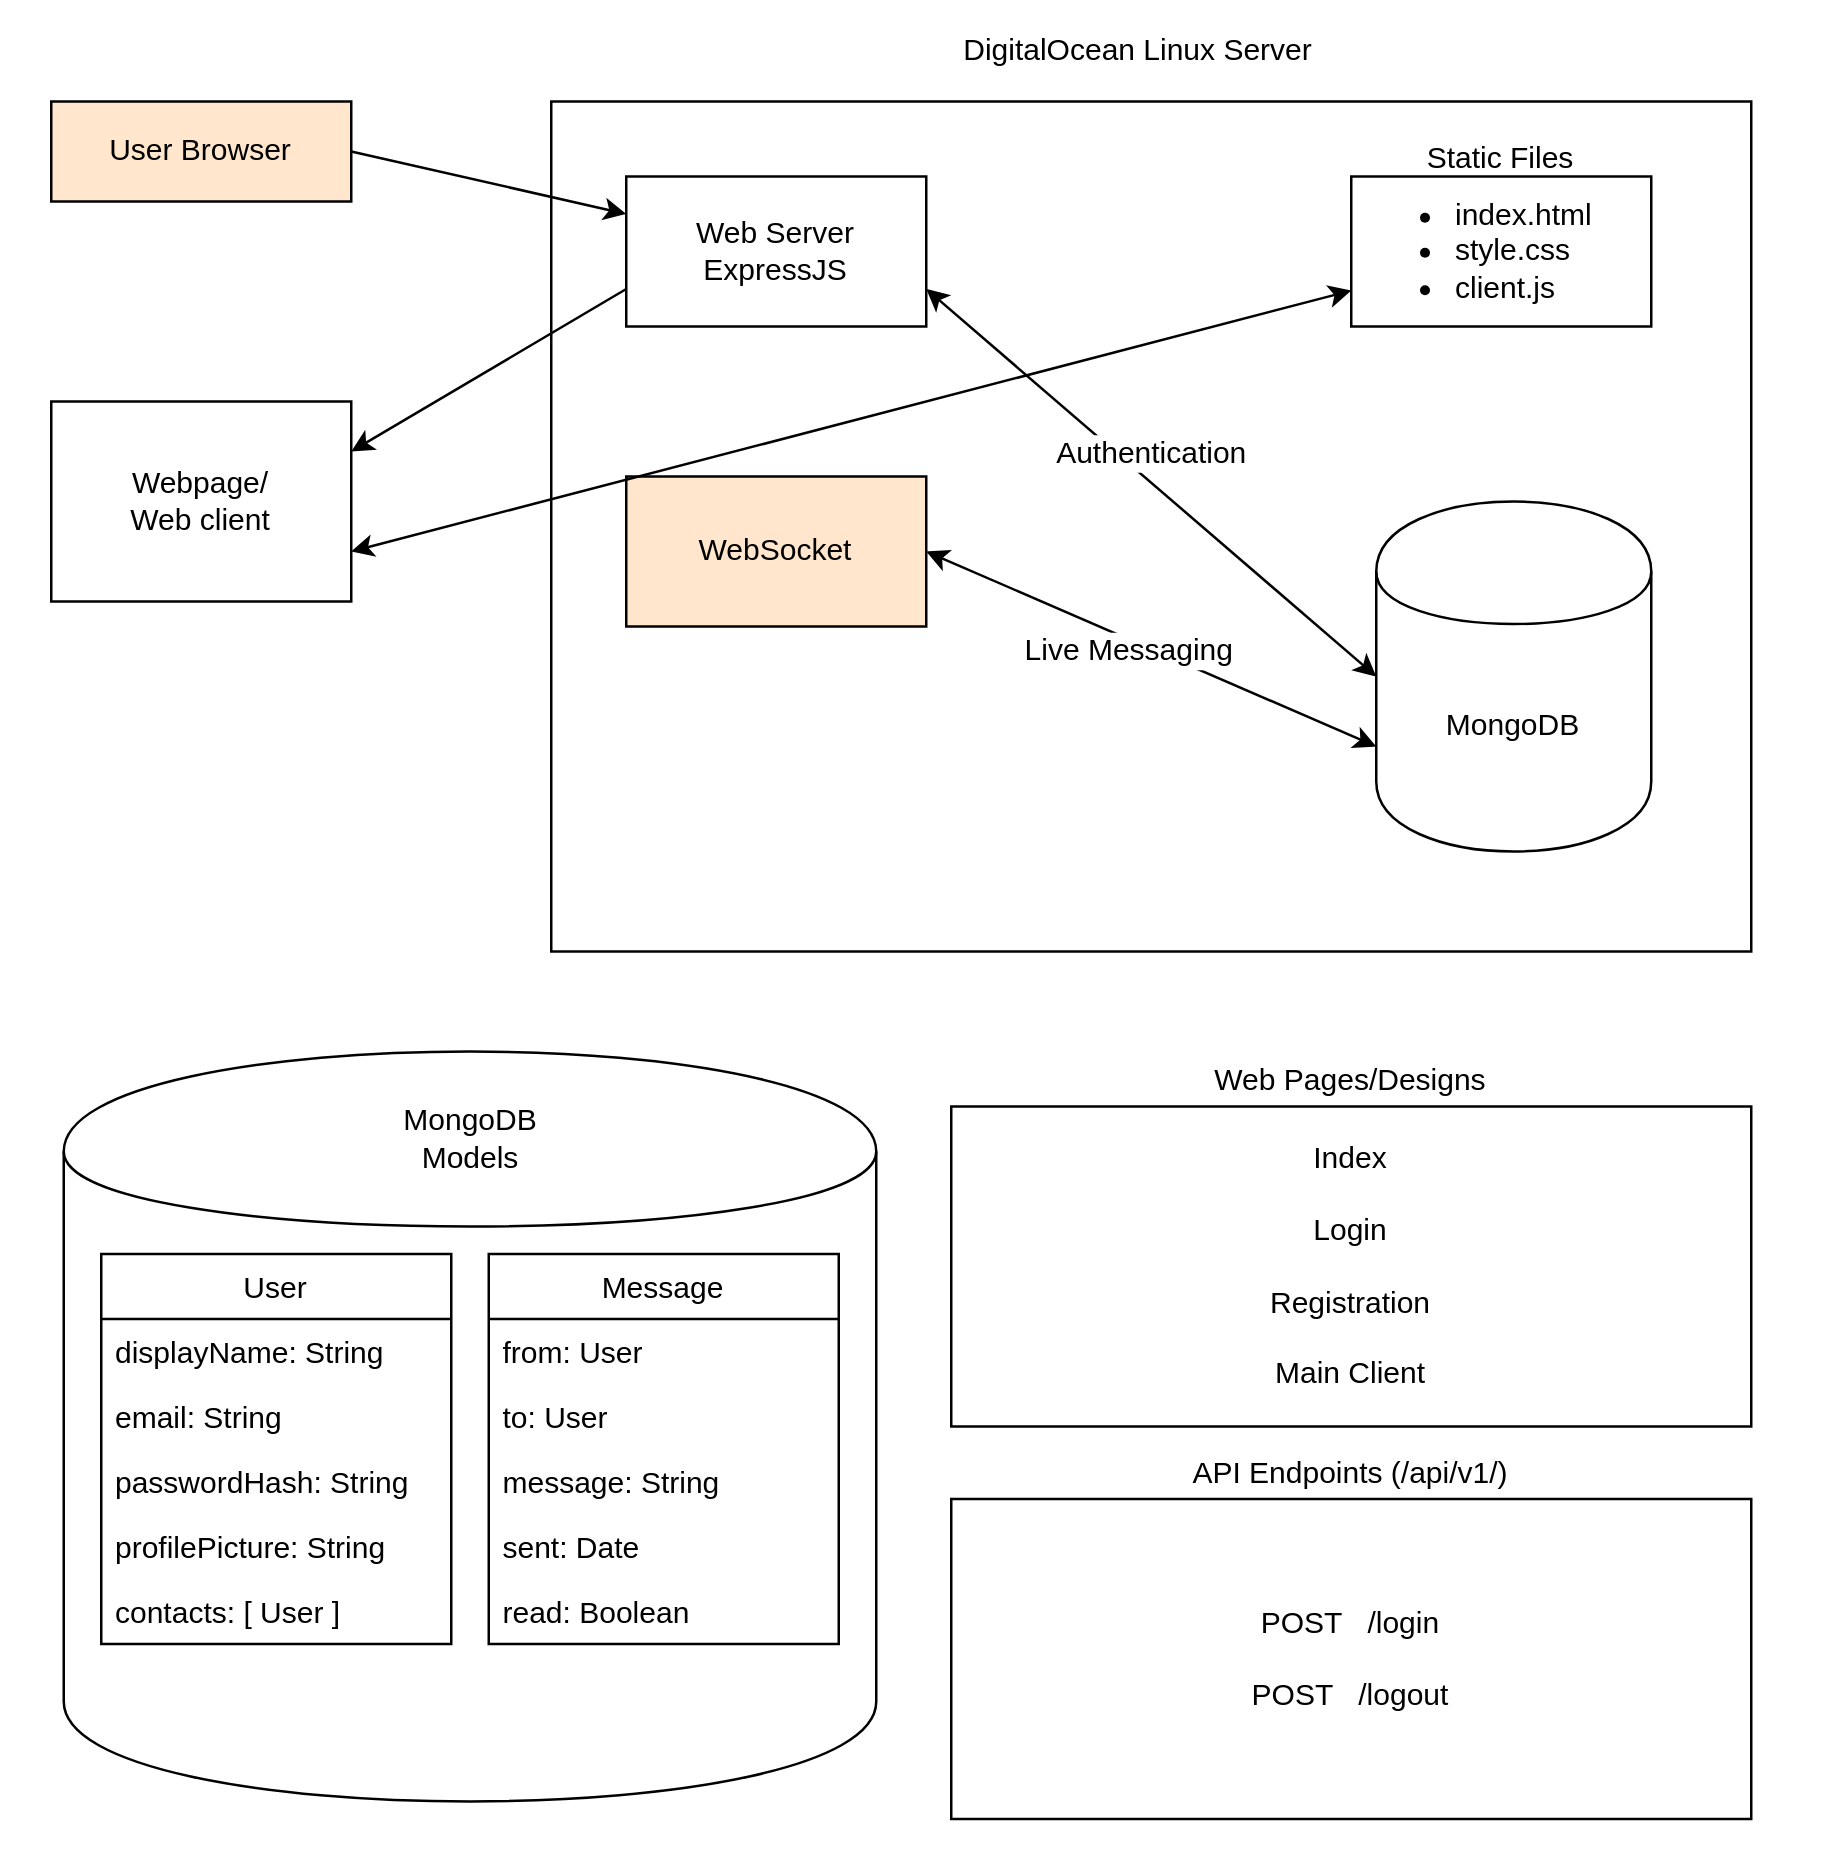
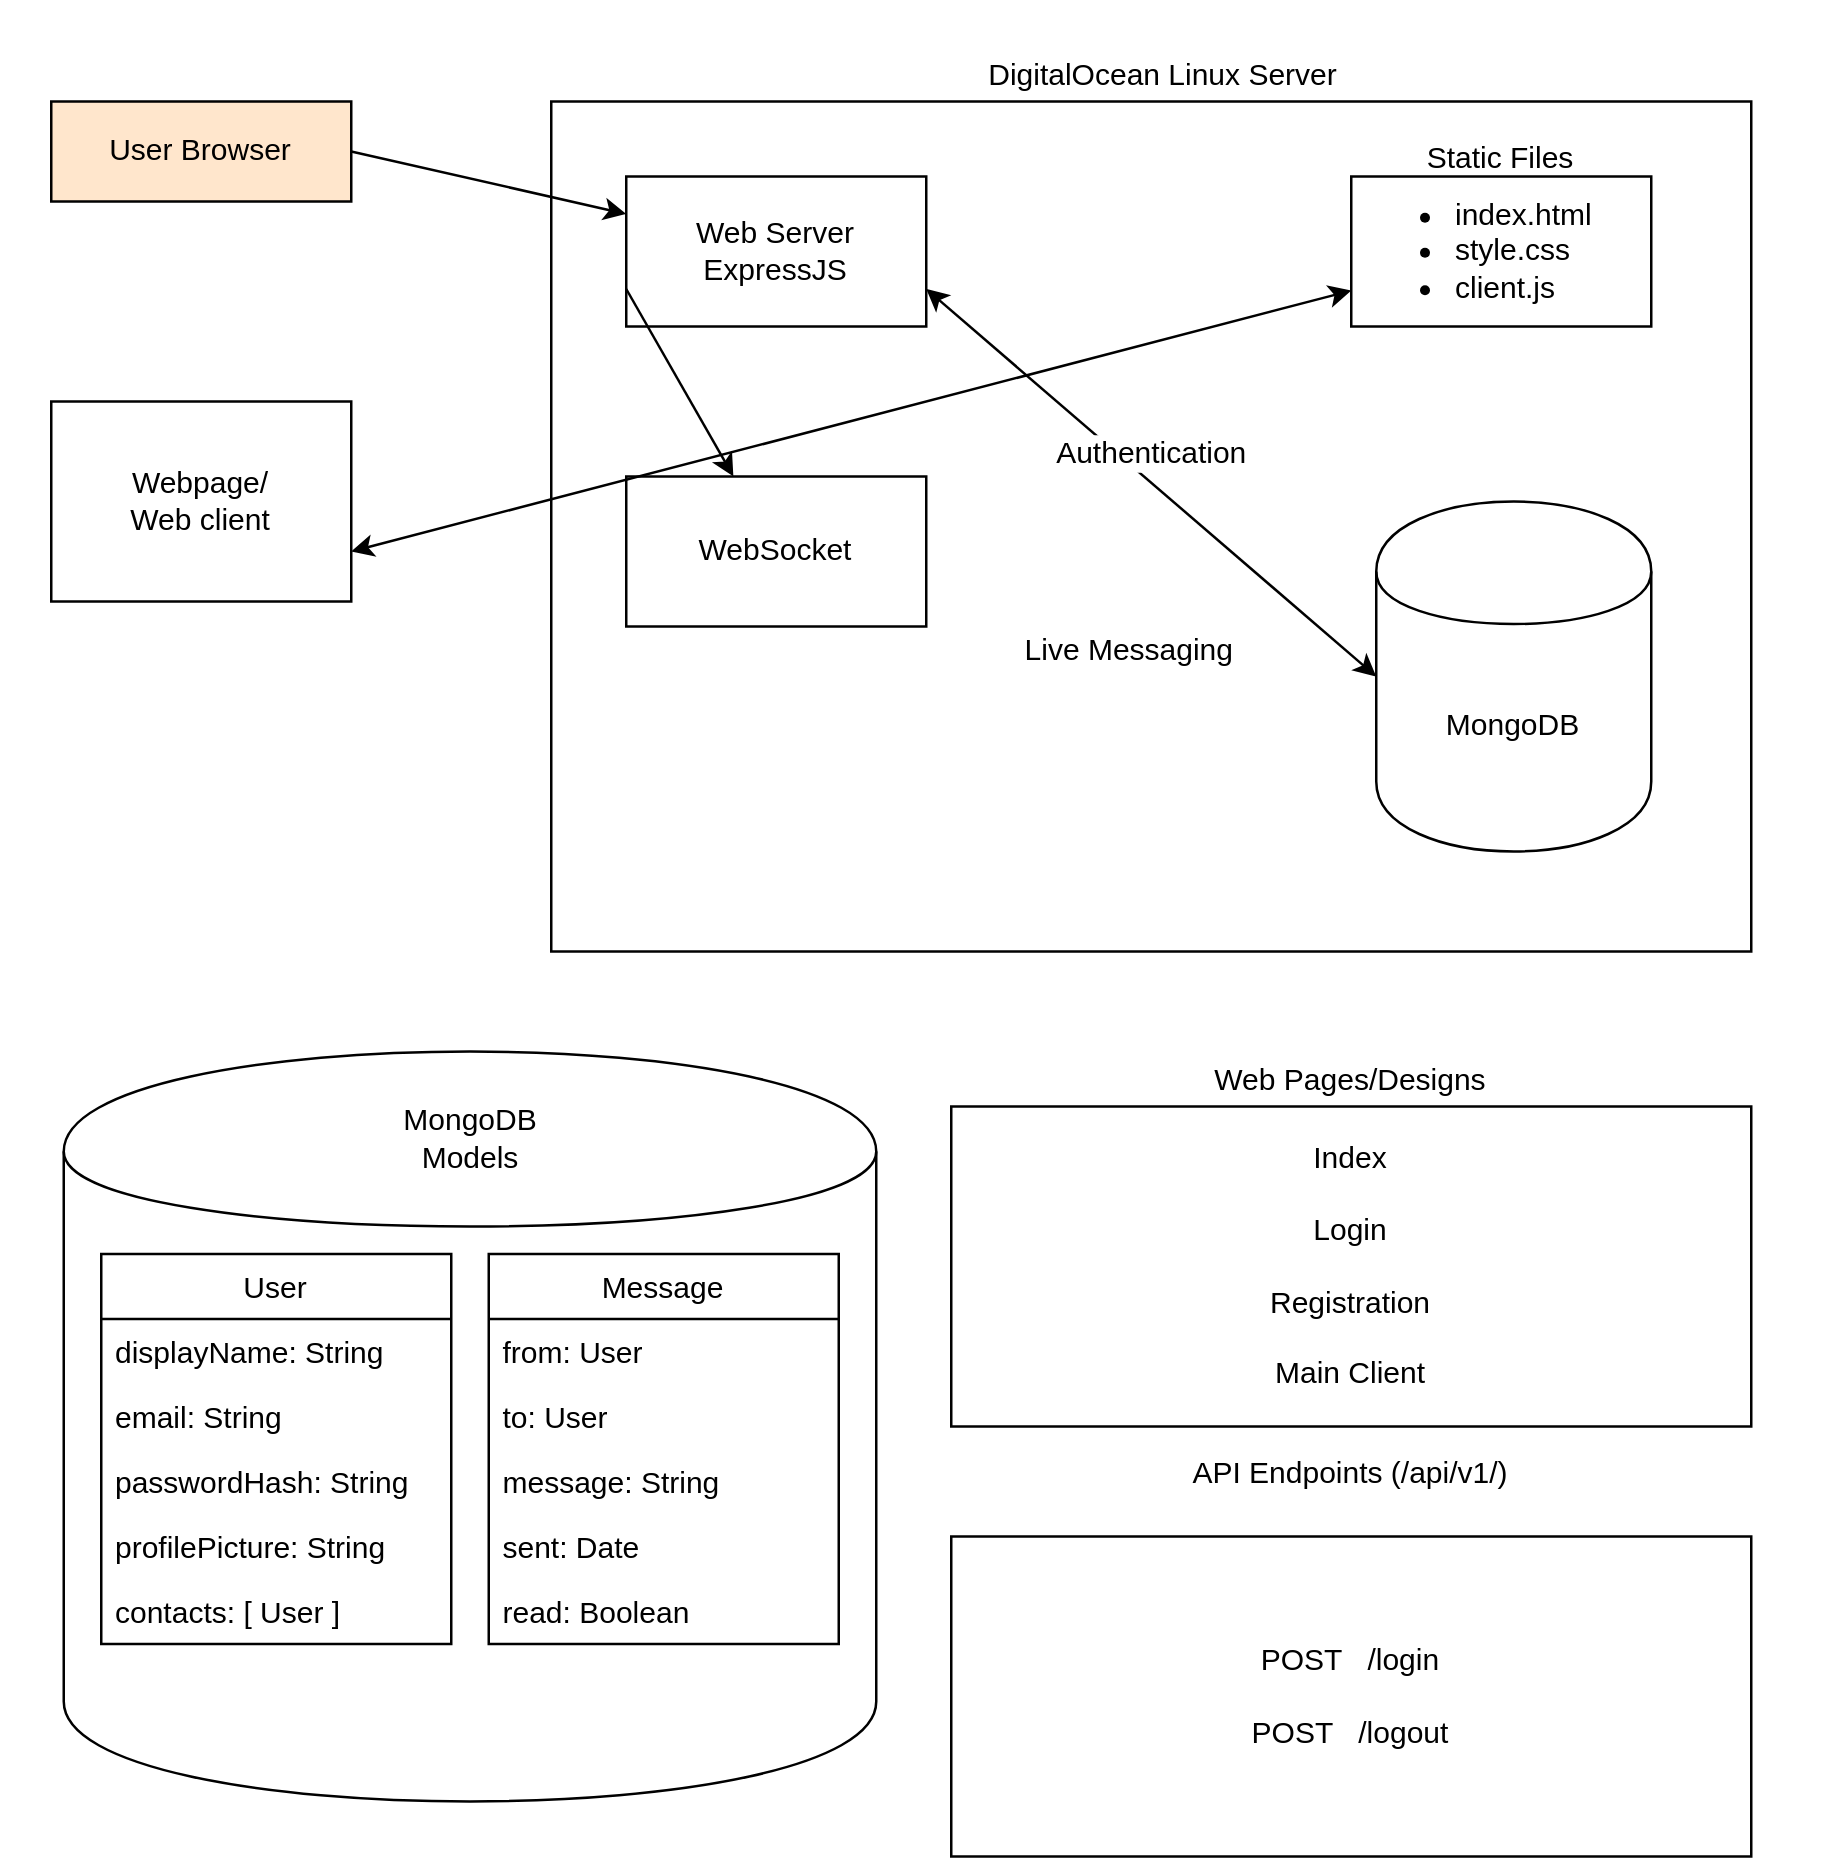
node "DigitalOcean Linux Server": moved (1139, 51) -> (1164, 76)
edge "Web Server ExpressJS" -> "Webpage/ Web client": now "Web Server ExpressJS" -> "WebSocket"
node "WebSocket": fillcolor #ffe6cc -> #ffffff
edge "WebSocket" -- "MongoDB": removed
node "POST /login POST /logout": moved (1351, 1659) -> (1351, 1696)
